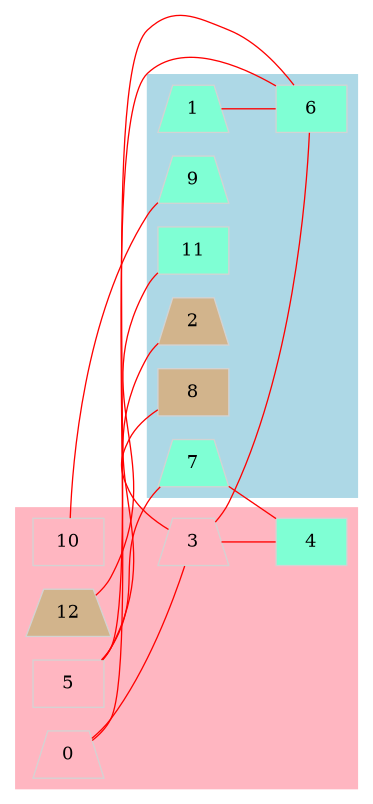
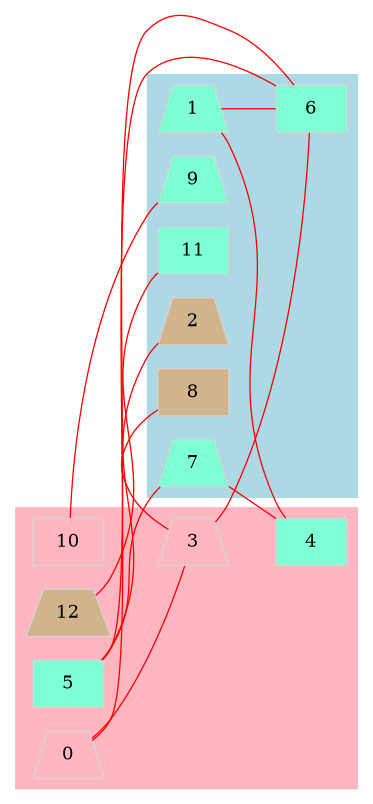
edge "3" -- "4": now "1" -- "4"
node "5": fillcolor lightpink -> aquamarine
